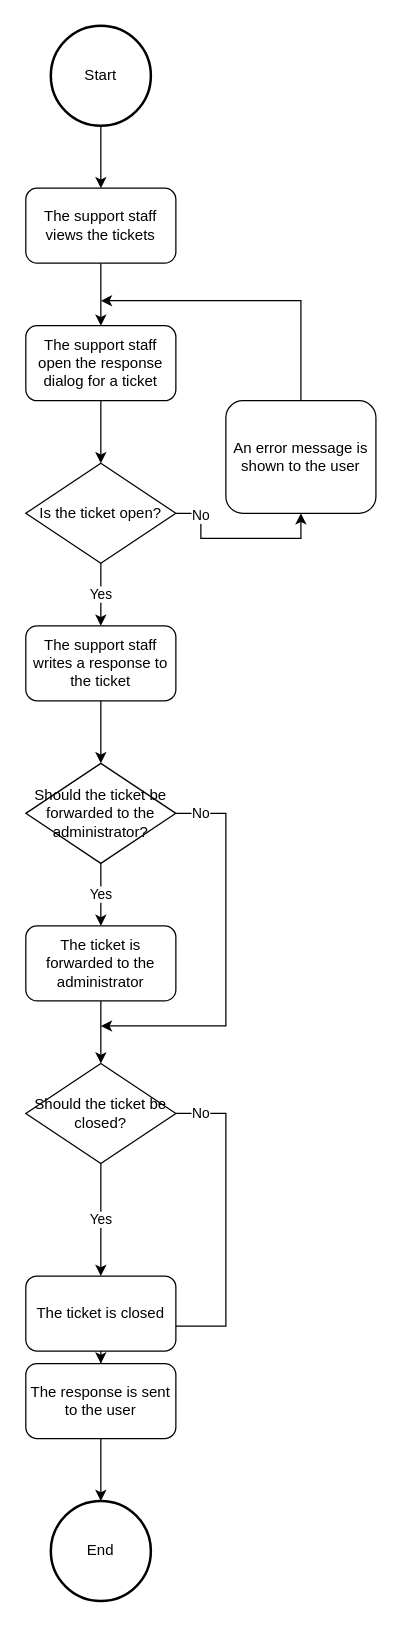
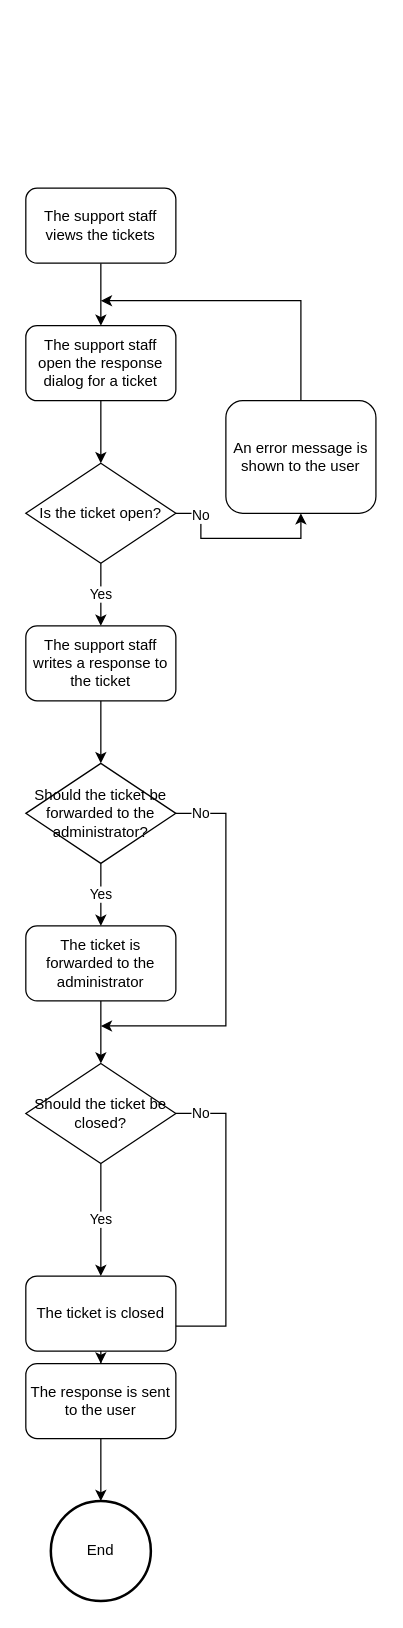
node "Start": removed
edge "Start" -> "The support staff views the tickets": removed
